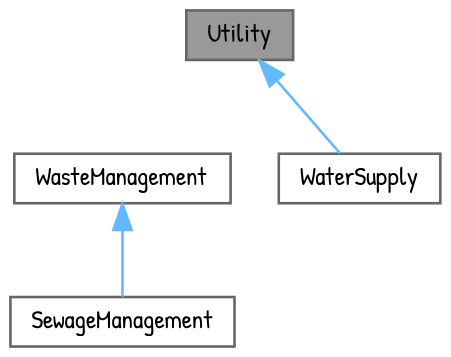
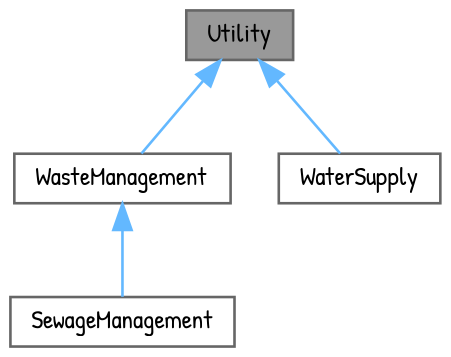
edge "WasteManagement" -> "Utility": added
